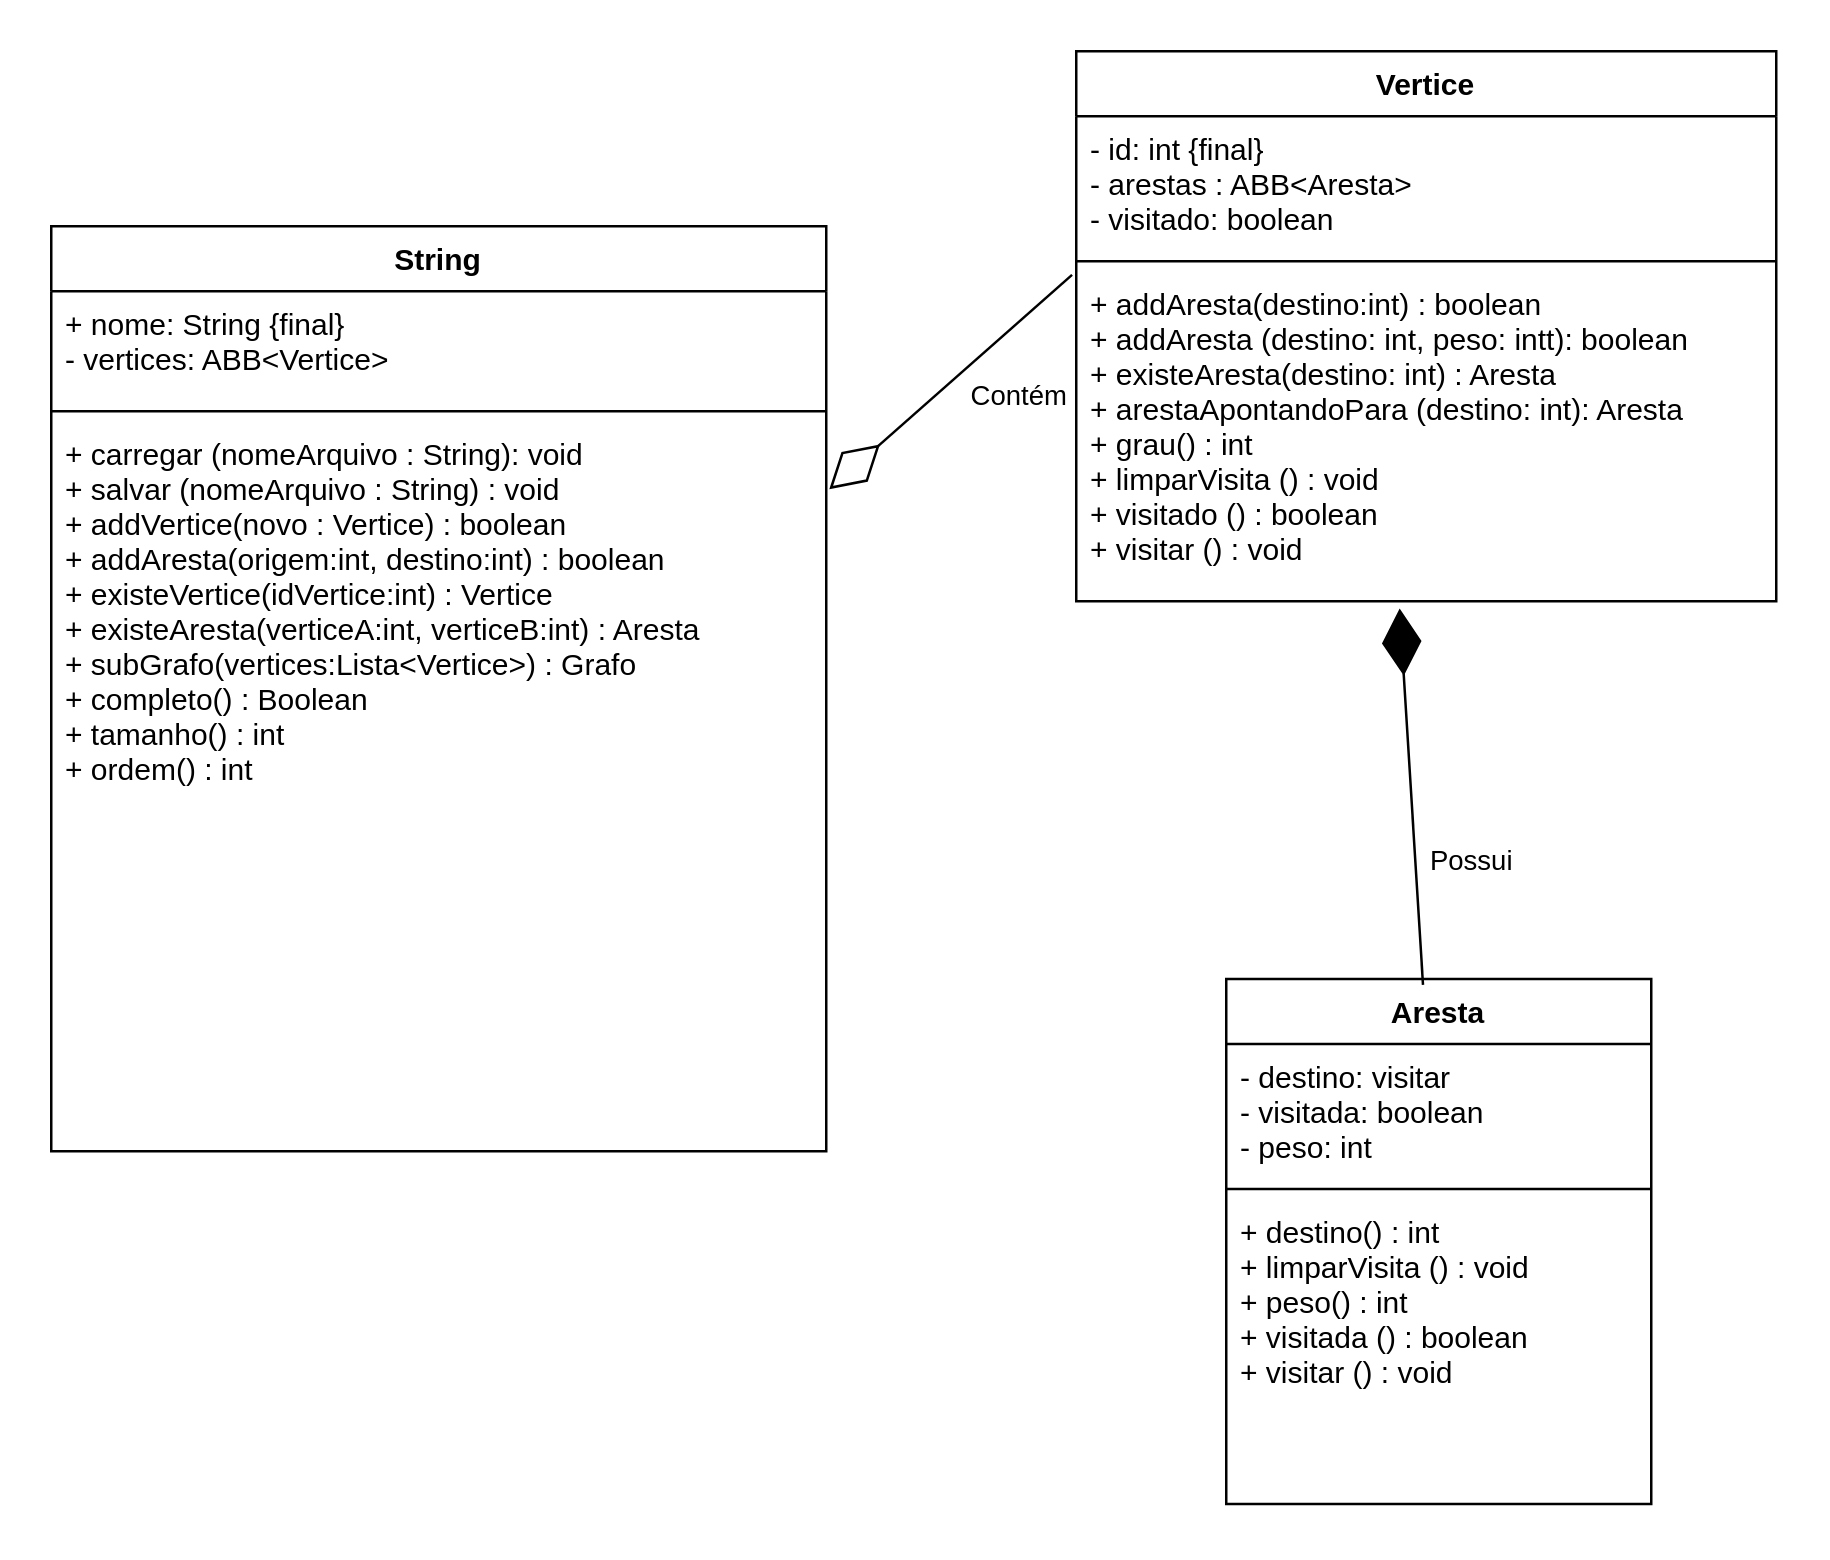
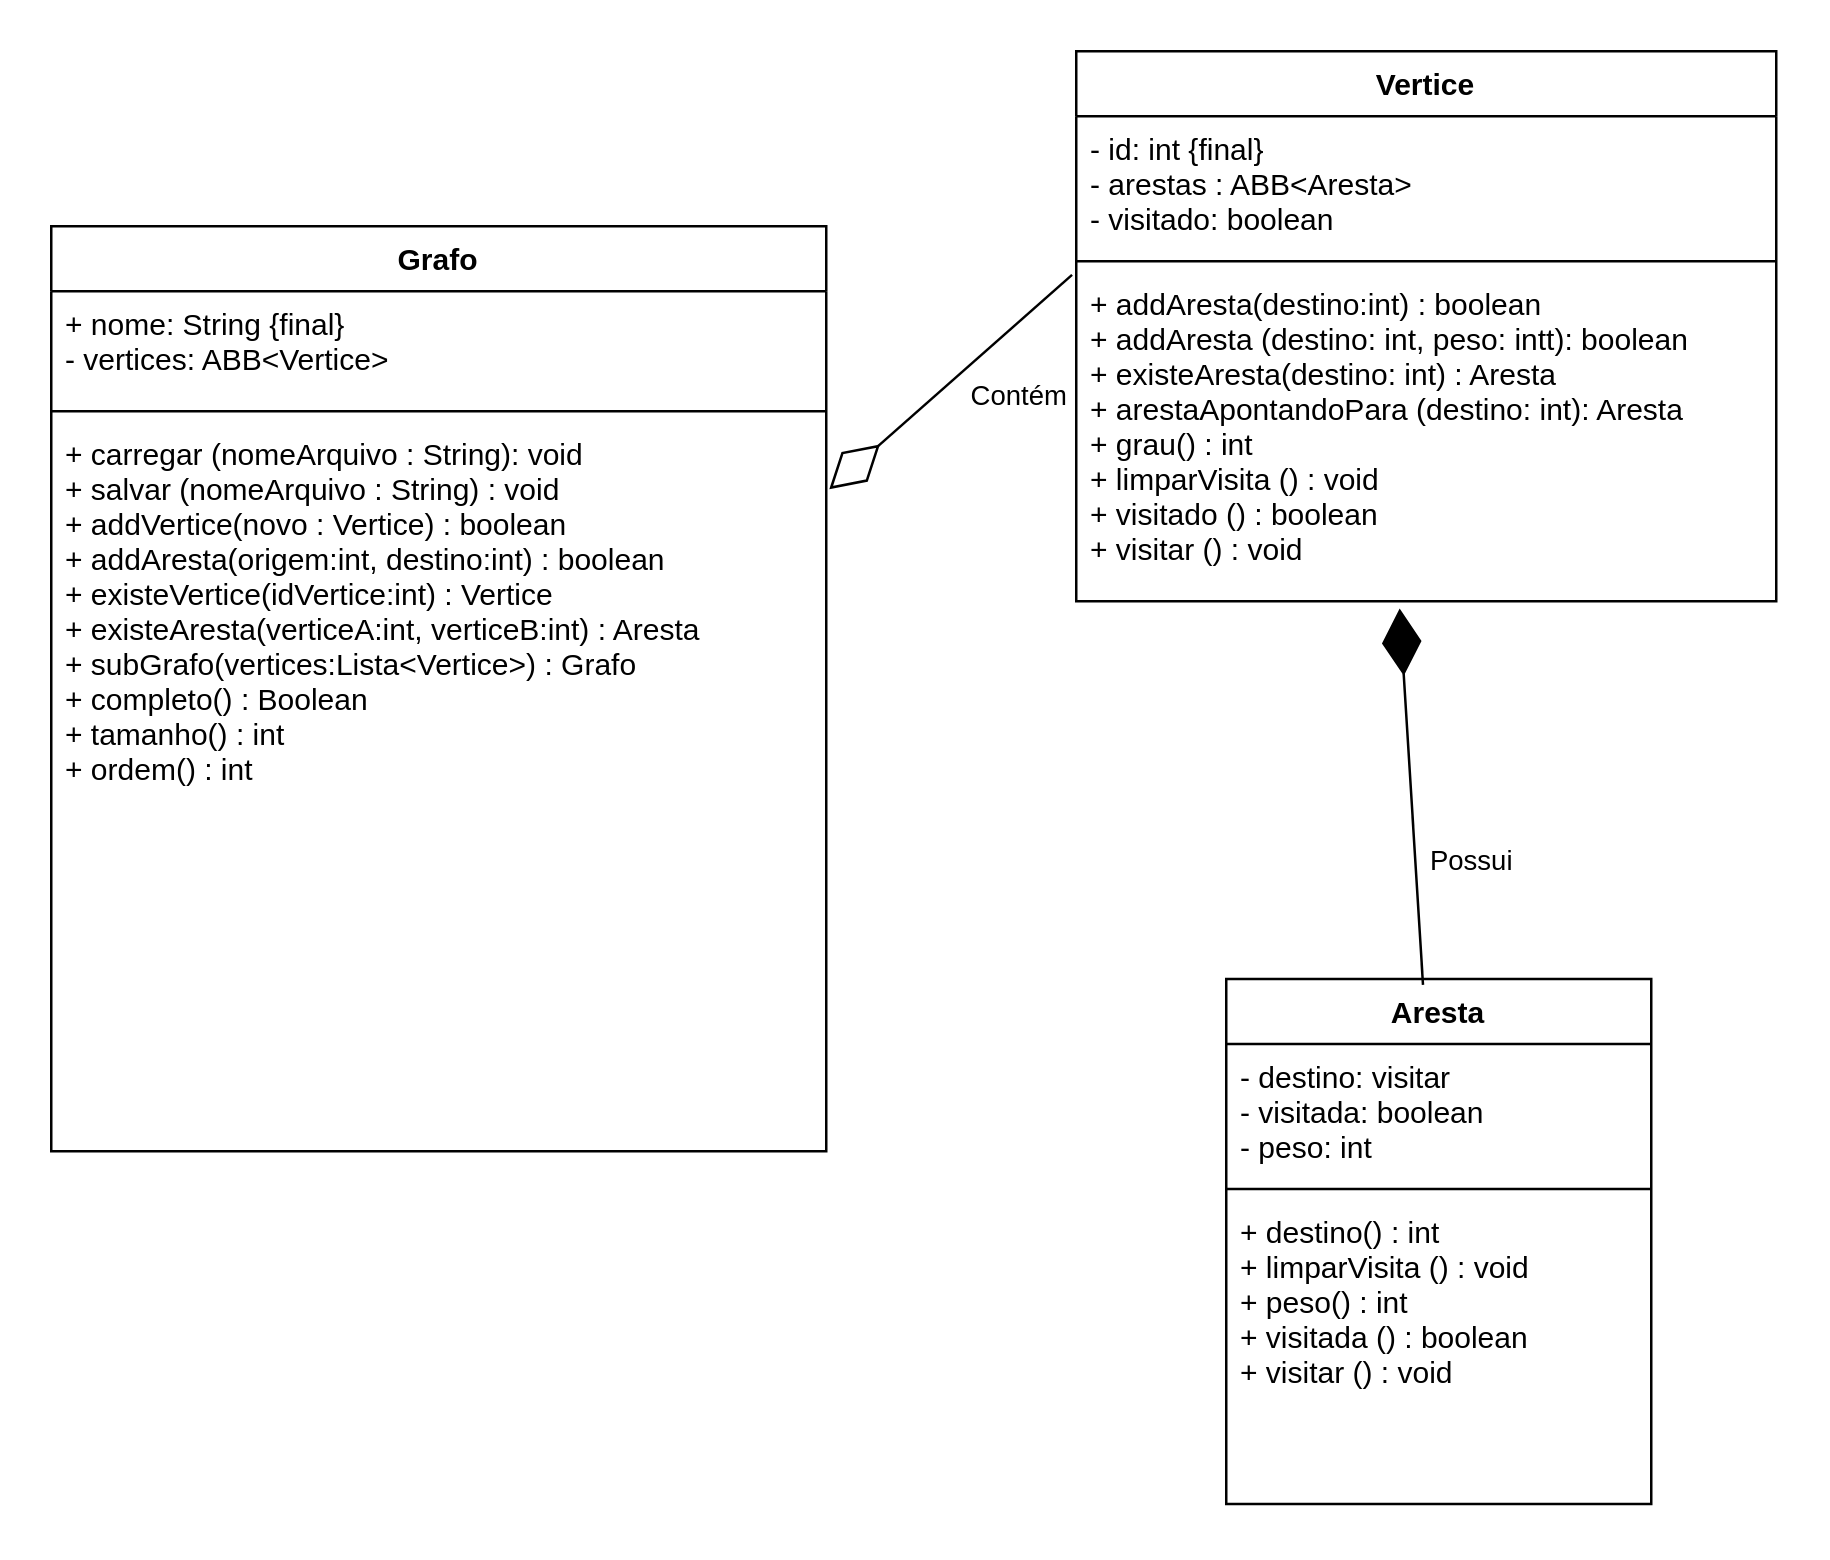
node "String": label "String" -> "Grafo"
